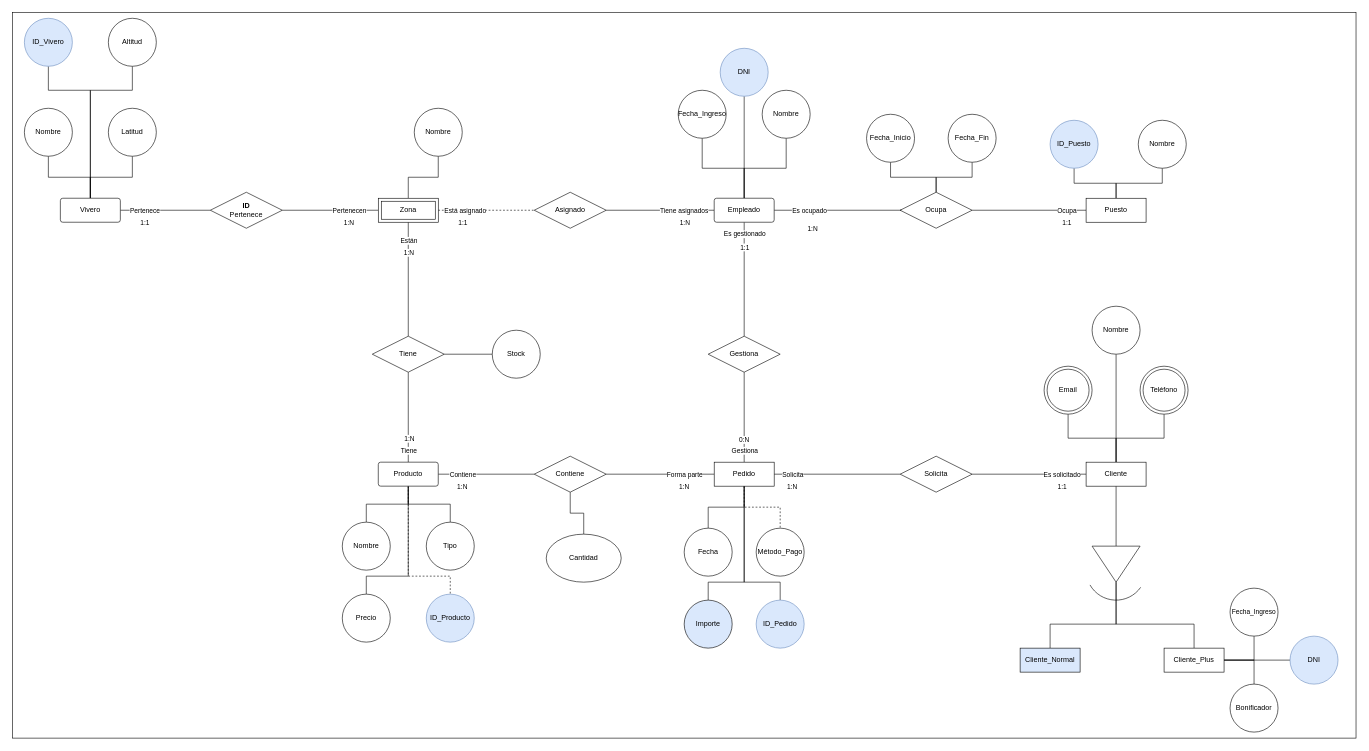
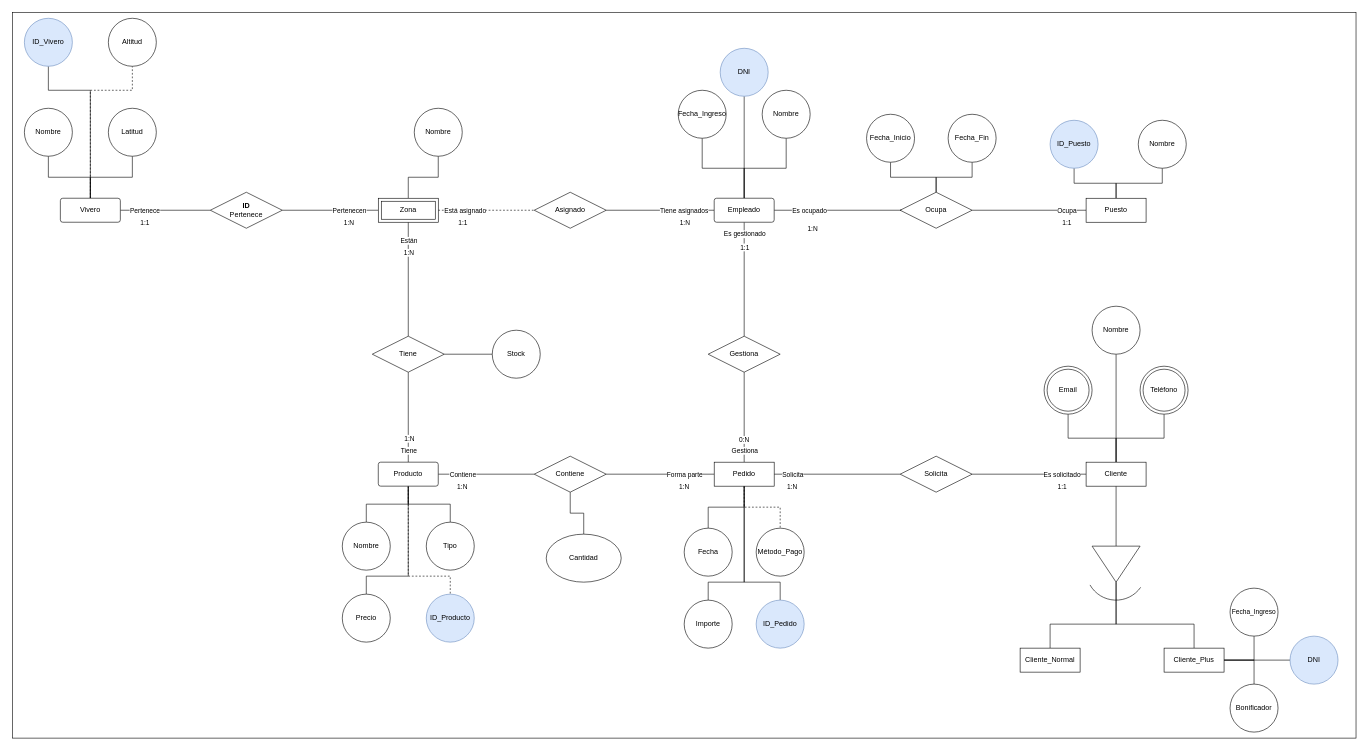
edge "Altitud" -- "Vivero": style solid -> dashed
node "Importe": fillcolor #dae8fc -> #ffffff
node "Cliente_Normal": fillcolor #dae8fc -> #ffffff
